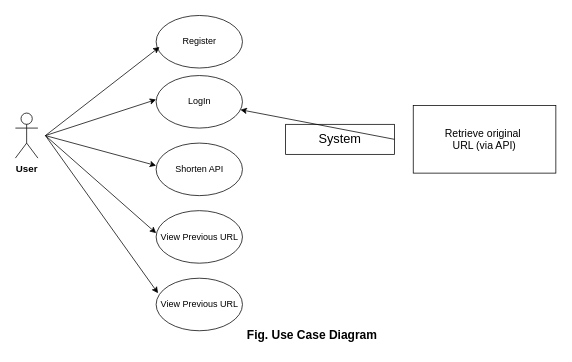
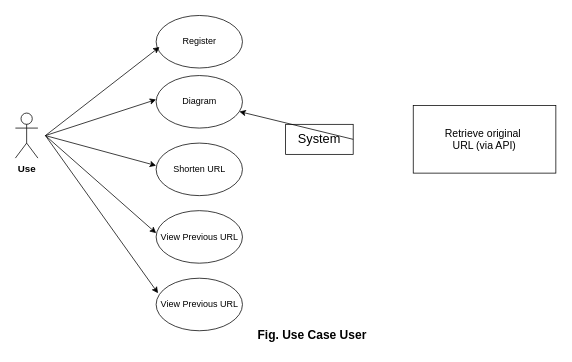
node "LogIn": label "LogIn" -> "Diagram"
node "System": size 109x30 -> 68x30
node "User": label "User" -> "Use"
node "Shorten API": label "Shorten API" -> "Shorten URL"
node "Fig. Use Case Diagram": label "Fig. Use Case Diagram" -> "Fig. Use Case User"
